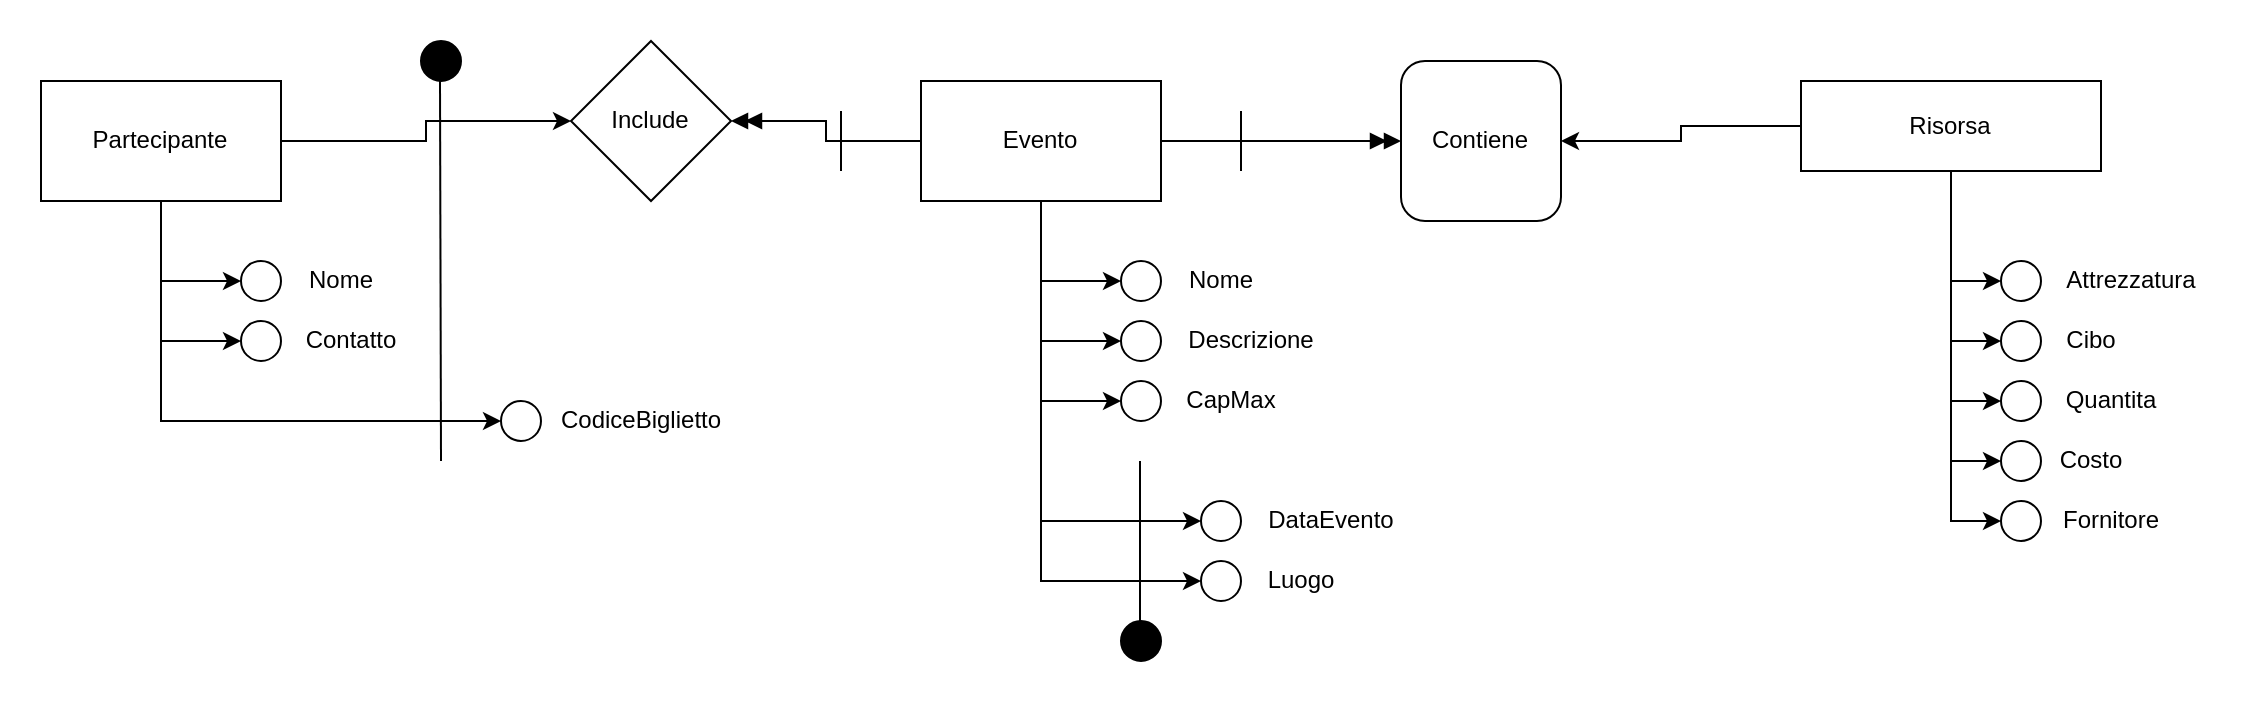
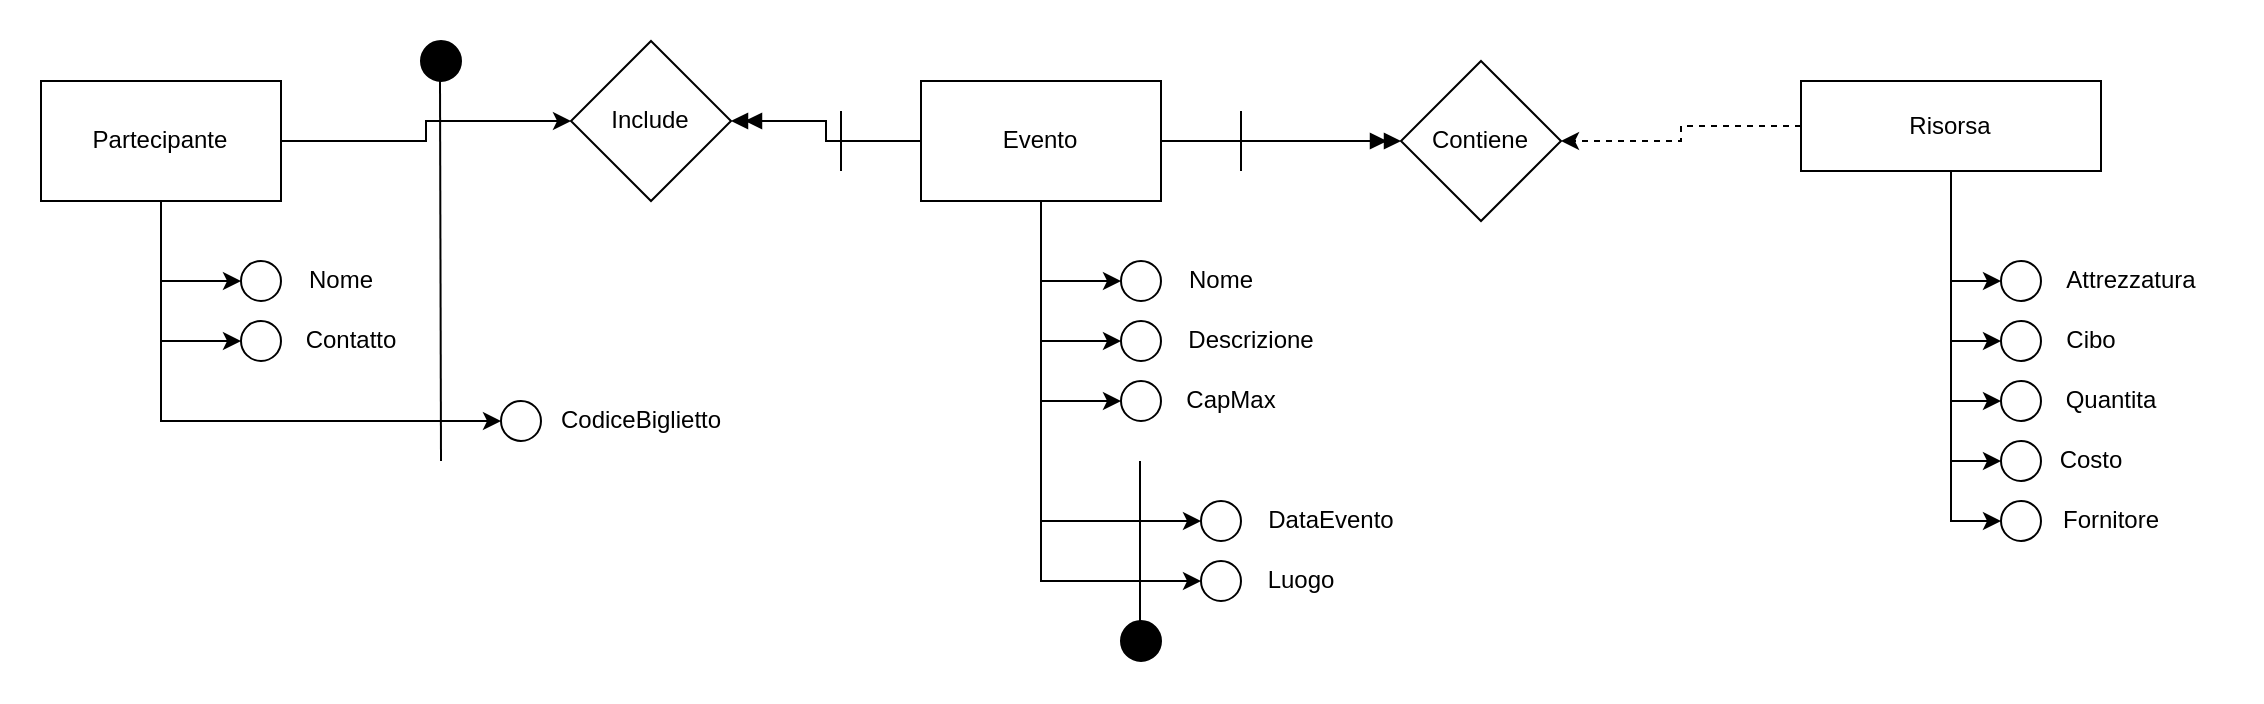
edge "Risorsa" -> "Contiene": style solid -> dashed
node "Contiene": shape rounded rectangle -> diamond
